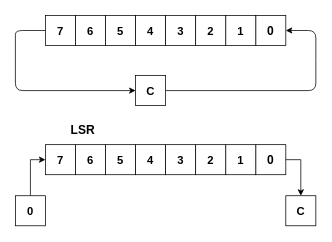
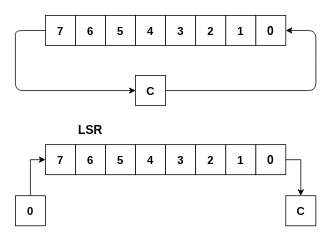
node "LSR": moved (83, 129) -> (90, 129)
